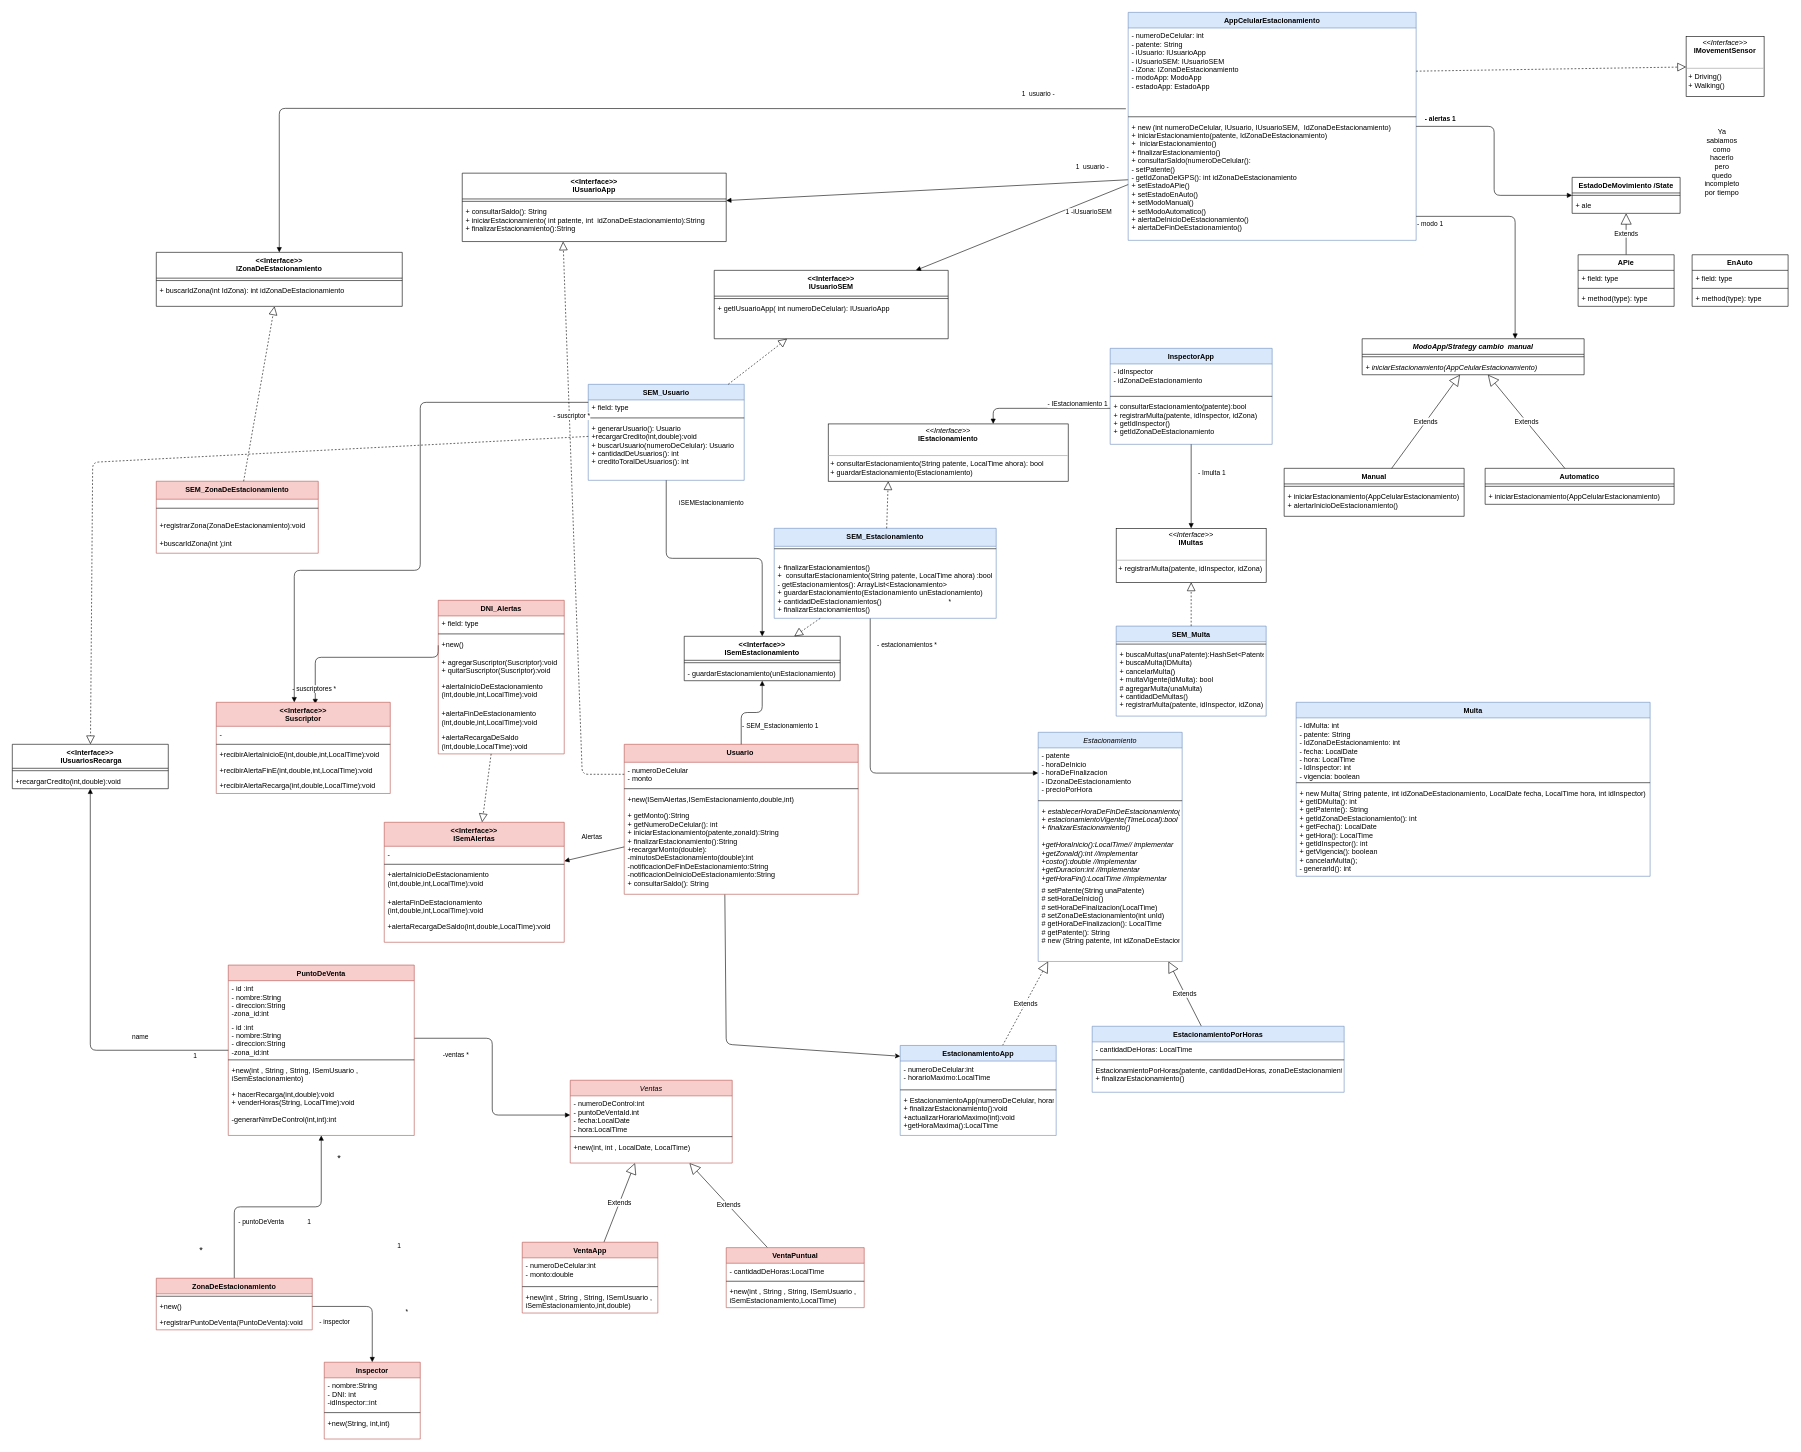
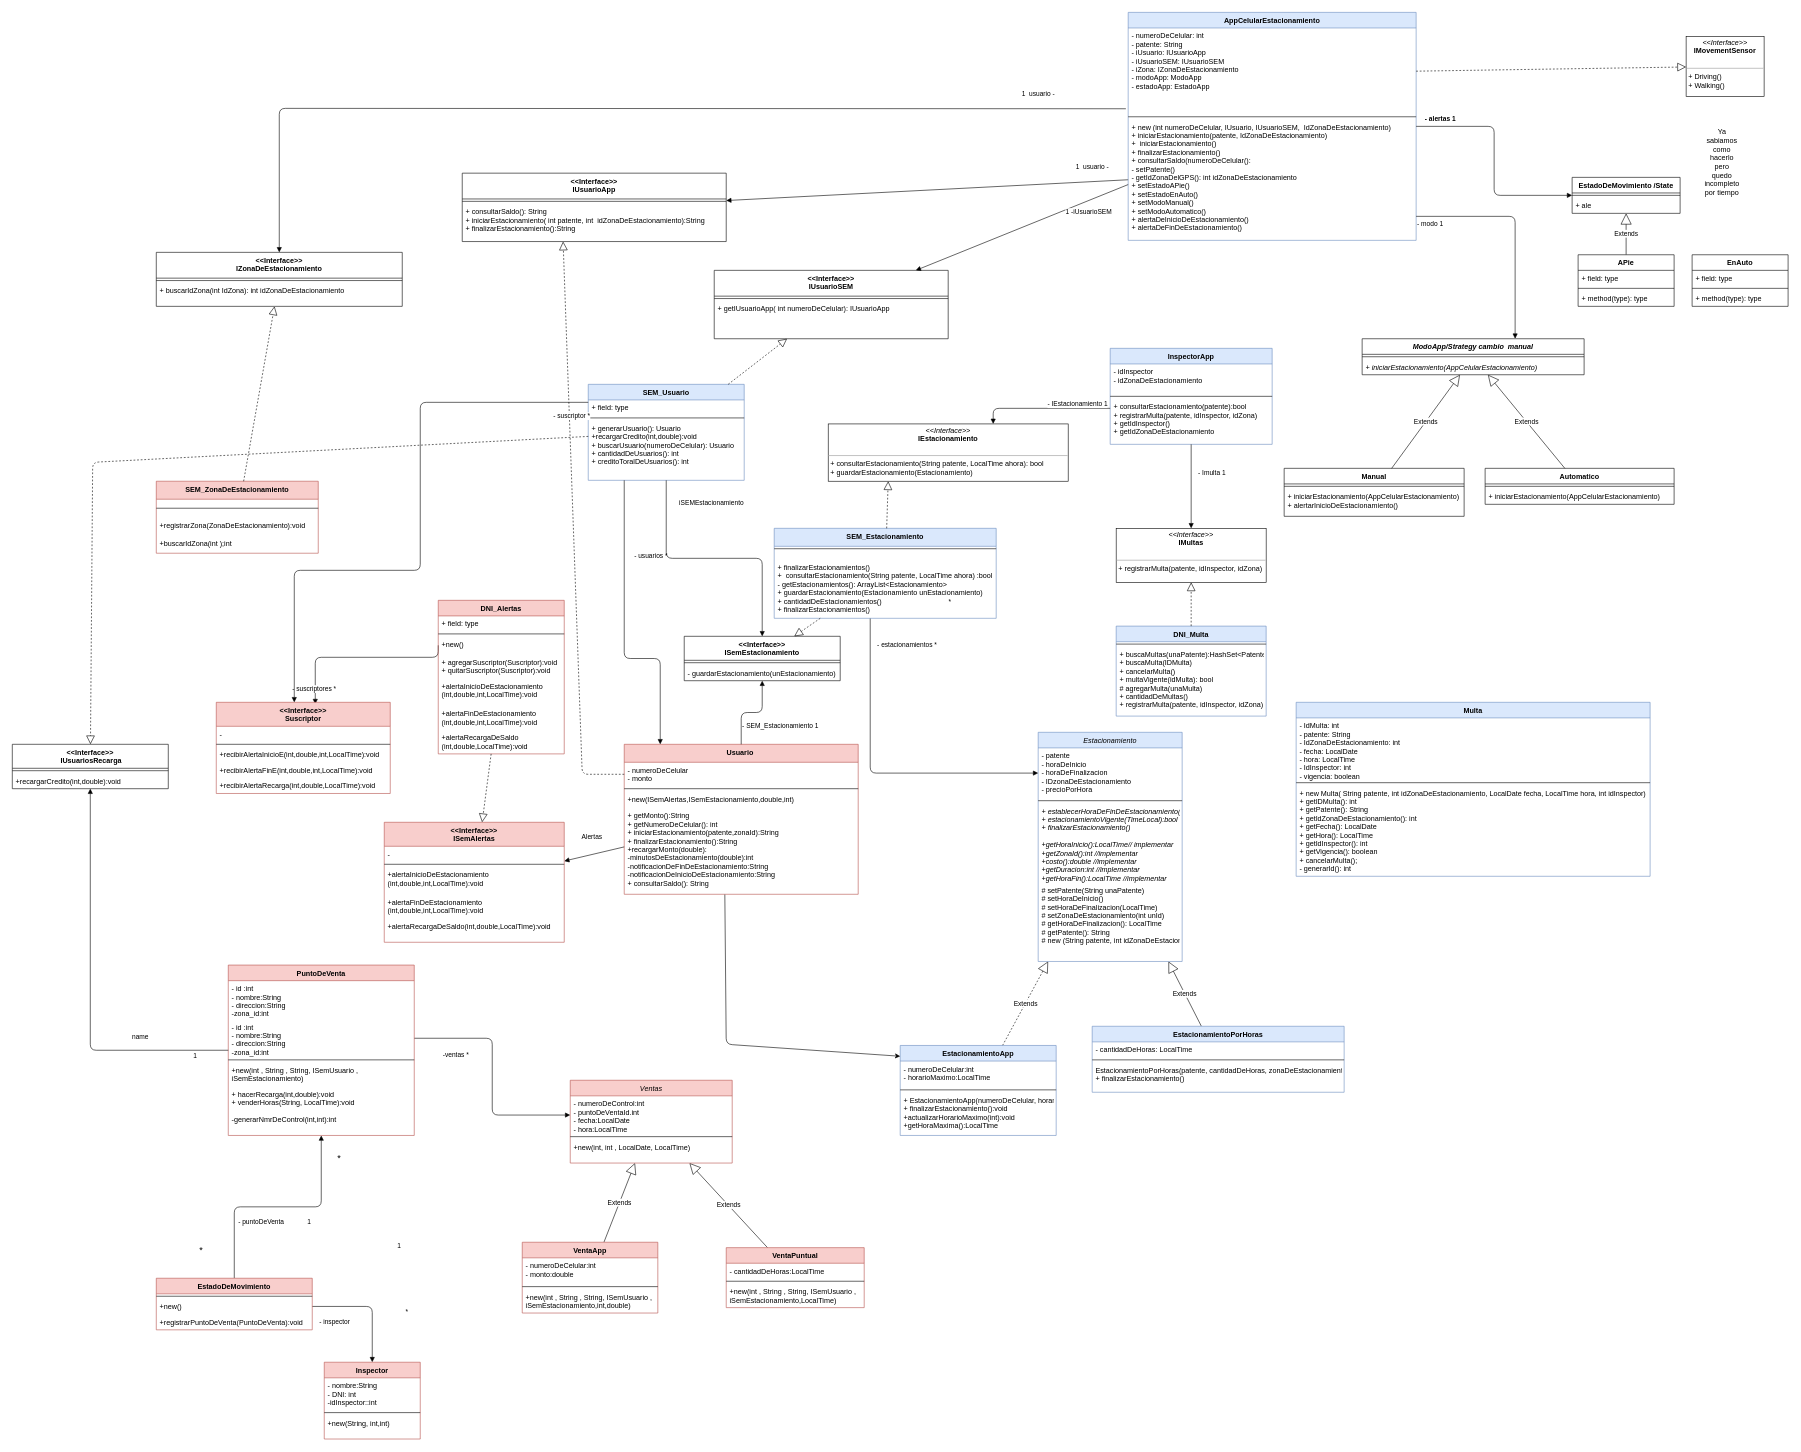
node "SEM_Multa": label "SEM_Multa" -> "DNI_Multa"
edge "SEM_Usuario" -> "Usuario": added, label "- usuarios *"
node "ZonaDeEstacionamiento": label "ZonaDeEstacionamiento" -> "EstadoDeMovimiento"
